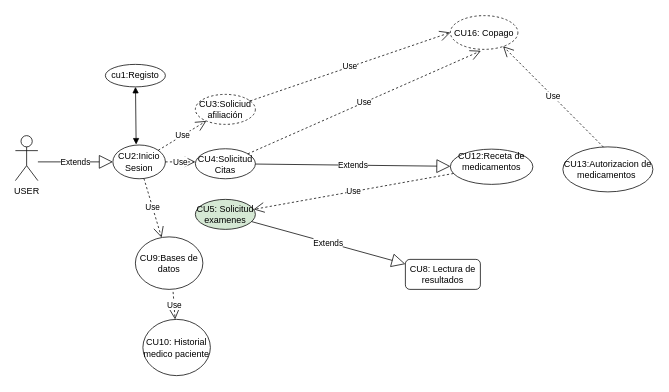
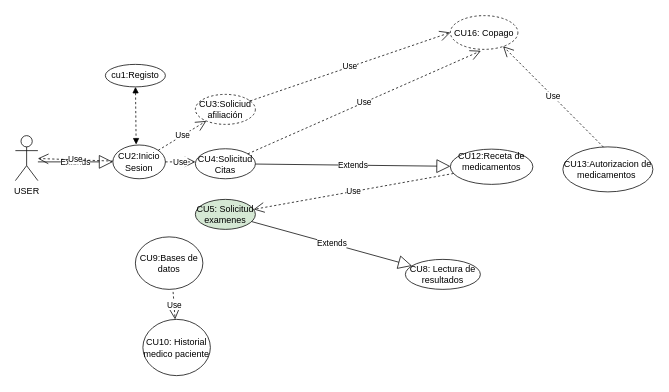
edge "cu1:Registo" -- "CU2:Inicio Sesion": style solid -> dashed
edge "CU2:Inicio Sesion" -> "CU9:Bases de datos": now "CU2:Inicio Sesion" -> "USER"
node "CU8: Lectura de resultados": shape rounded rectangle -> ellipse
